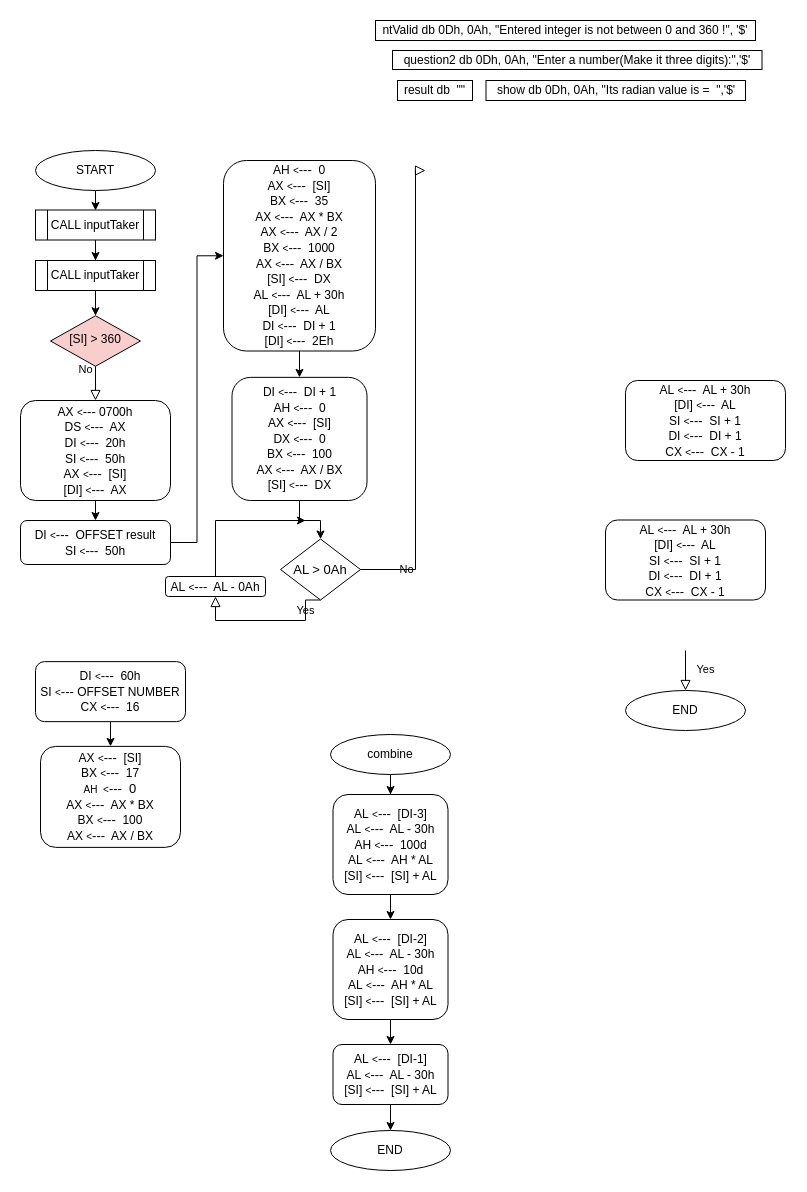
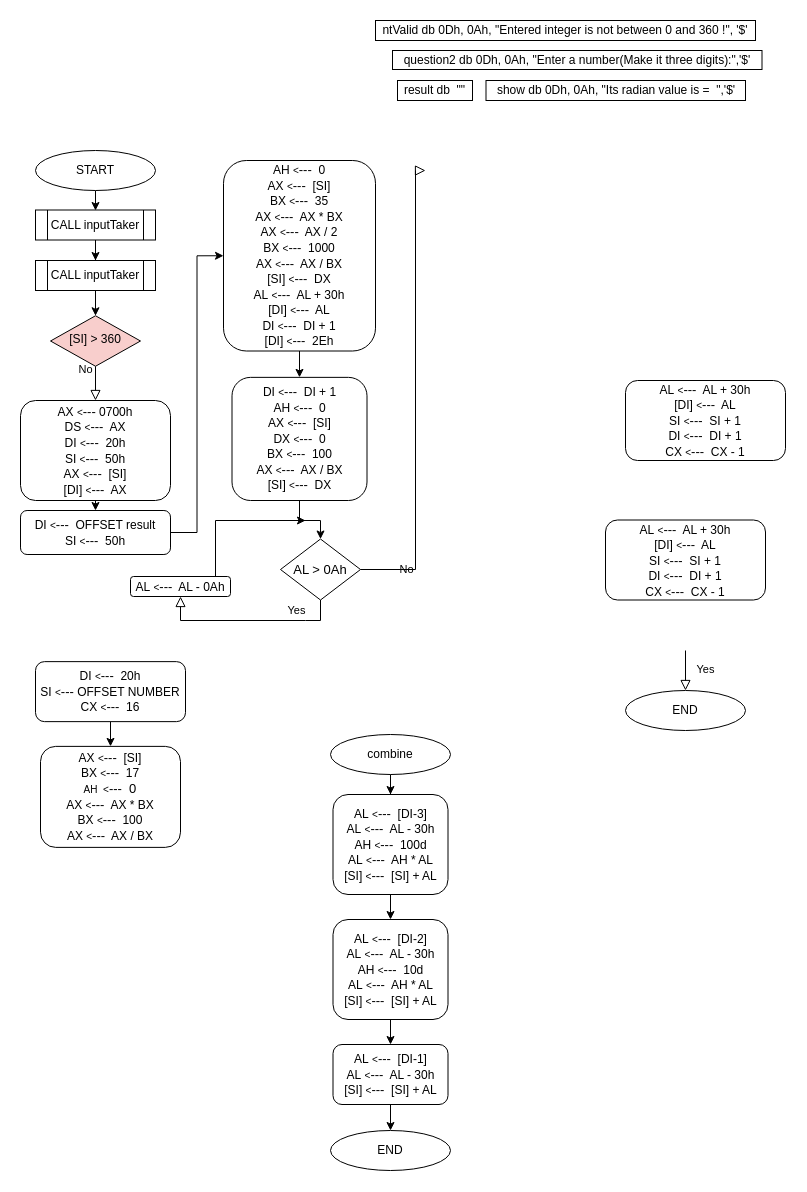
node "DI <--- OFFSET result SI <--- 50h": moved (96, 543) -> (96, 533)
node "AL <--- AL - 0Ah": moved (216, 587) -> (181, 587)
node "DI <--- 60h SI <--- OFFSET NUMBER CX <--- 16": label "DI <--- 60h SI <--- OFFSET NUMBER CX <--- 16" -> "DI <--- 20h SI <--- OFFSET NUMBER CX <--- 16"
